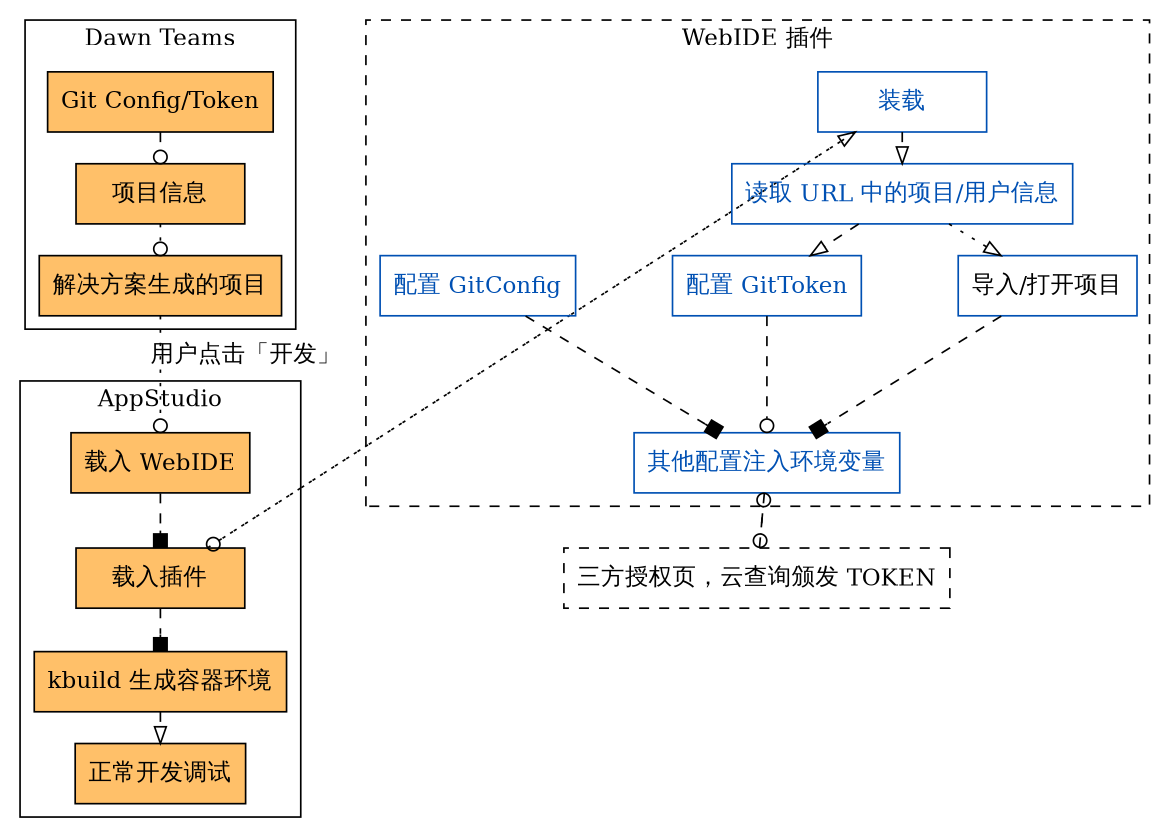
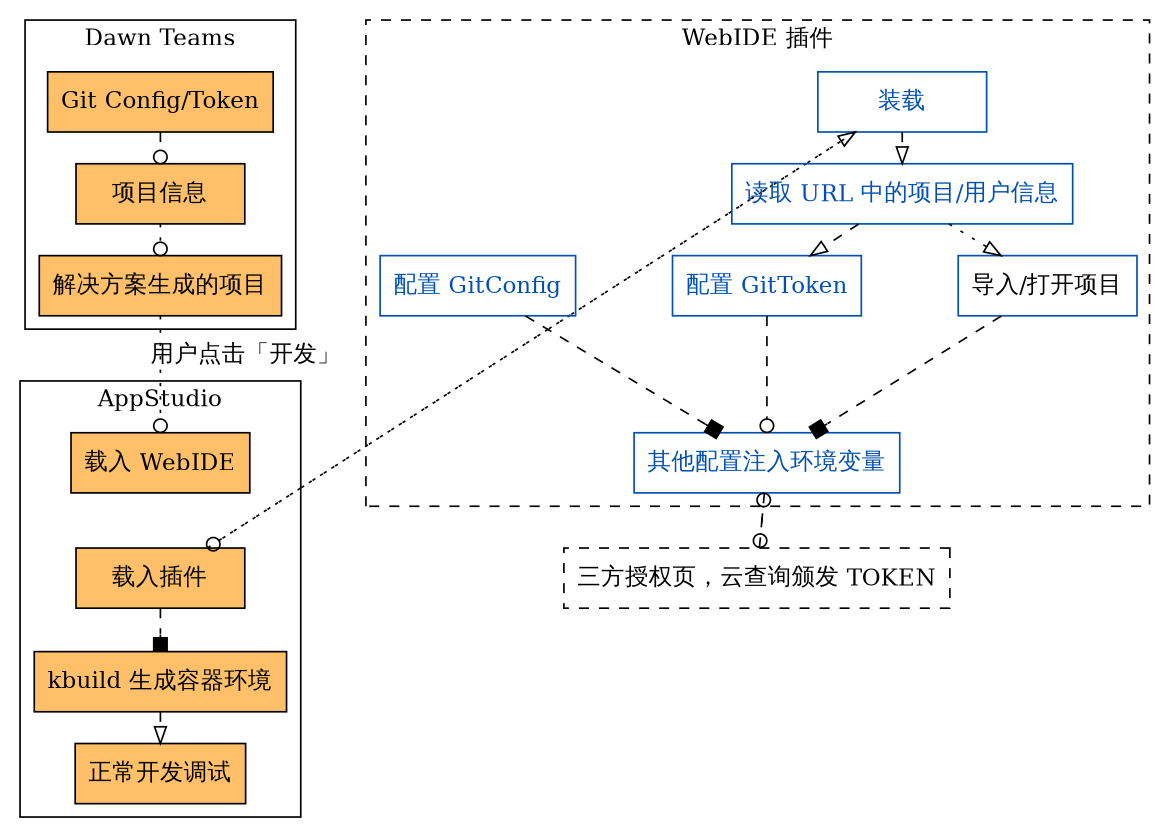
edge "载入 WebIDE" -> "载入插件": removed
